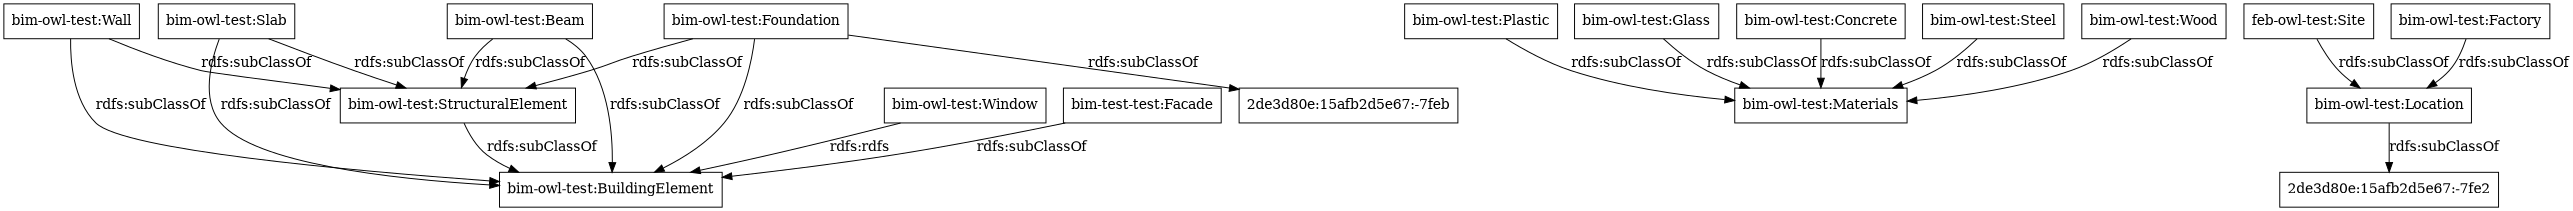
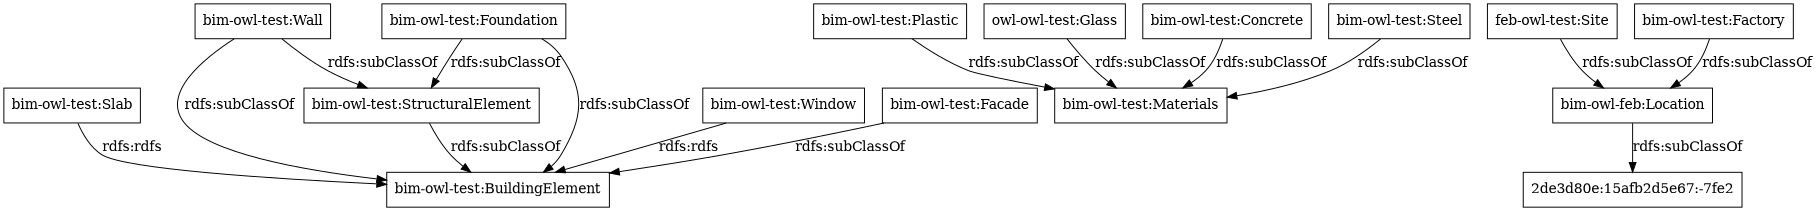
node "bim-owl-test:Beam": removed
node "bim-owl-test:Glass": label "bim-owl-test:Glass" -> "owl-owl-test:Glass"
node "bim-owl-test:Wood": removed
edge "bim-owl-test:Slab" -> "bim-owl-test:StructuralElement": removed, label "rdfs:subClassOf"
edge "bim-owl-test:Slab" -> "bim-owl-test:BuildingElement": label "rdfs:subClassOf" -> "rdfs:rdfs"
node "bim-test-test:Facade": label "bim-test-test:Facade" -> "bim-owl-test:Facade"
node "2de3d80e:15afb2d5e67:-7feb": removed
node "bim-owl-test:Location": label "bim-owl-test:Location" -> "bim-owl-feb:Location"
